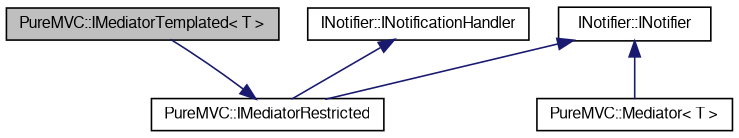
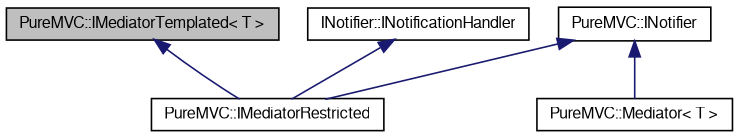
node "INotifier::INotifier": label "INotifier::INotifier" -> "PureMVC::INotifier"
edge "PureMVC::IMediatorTemplated< T >" -> "PureMVC::IMediatorRestricted": reversed
